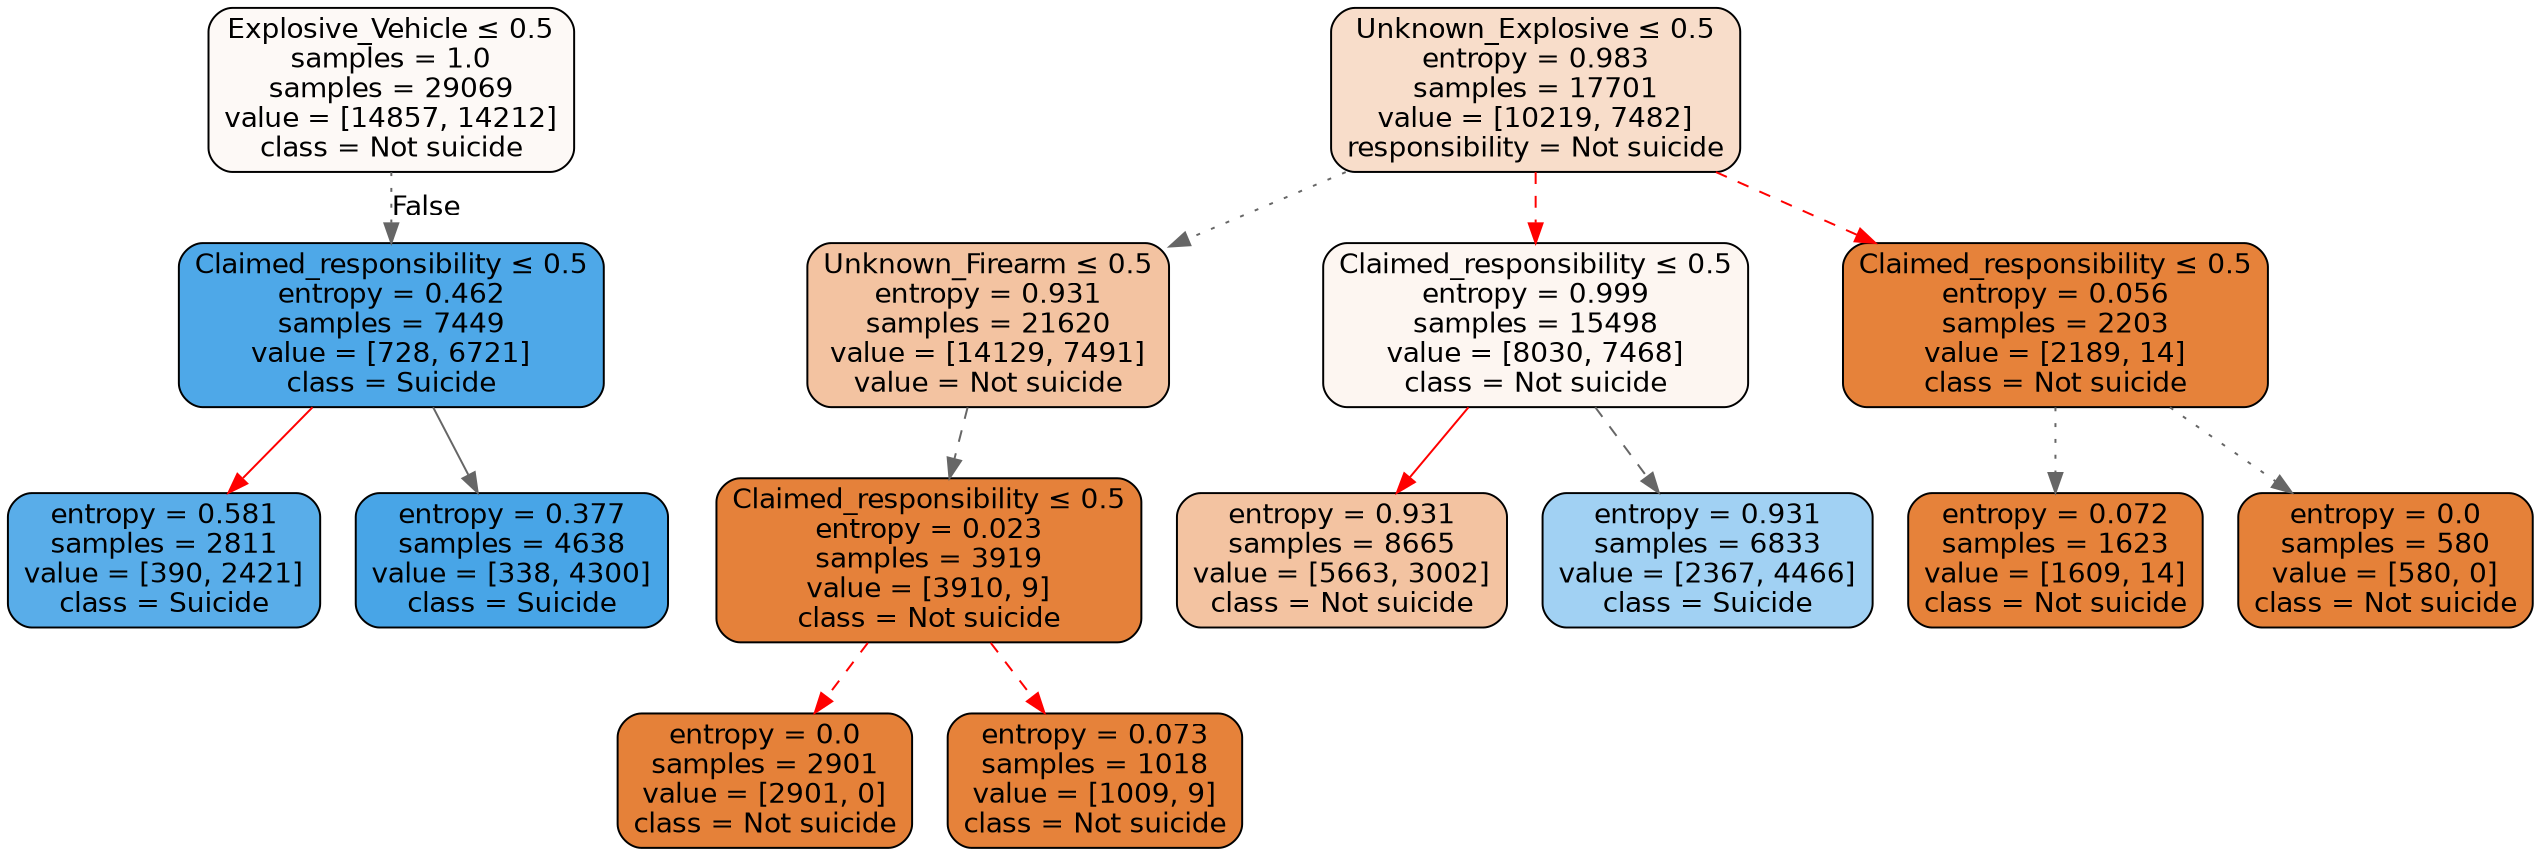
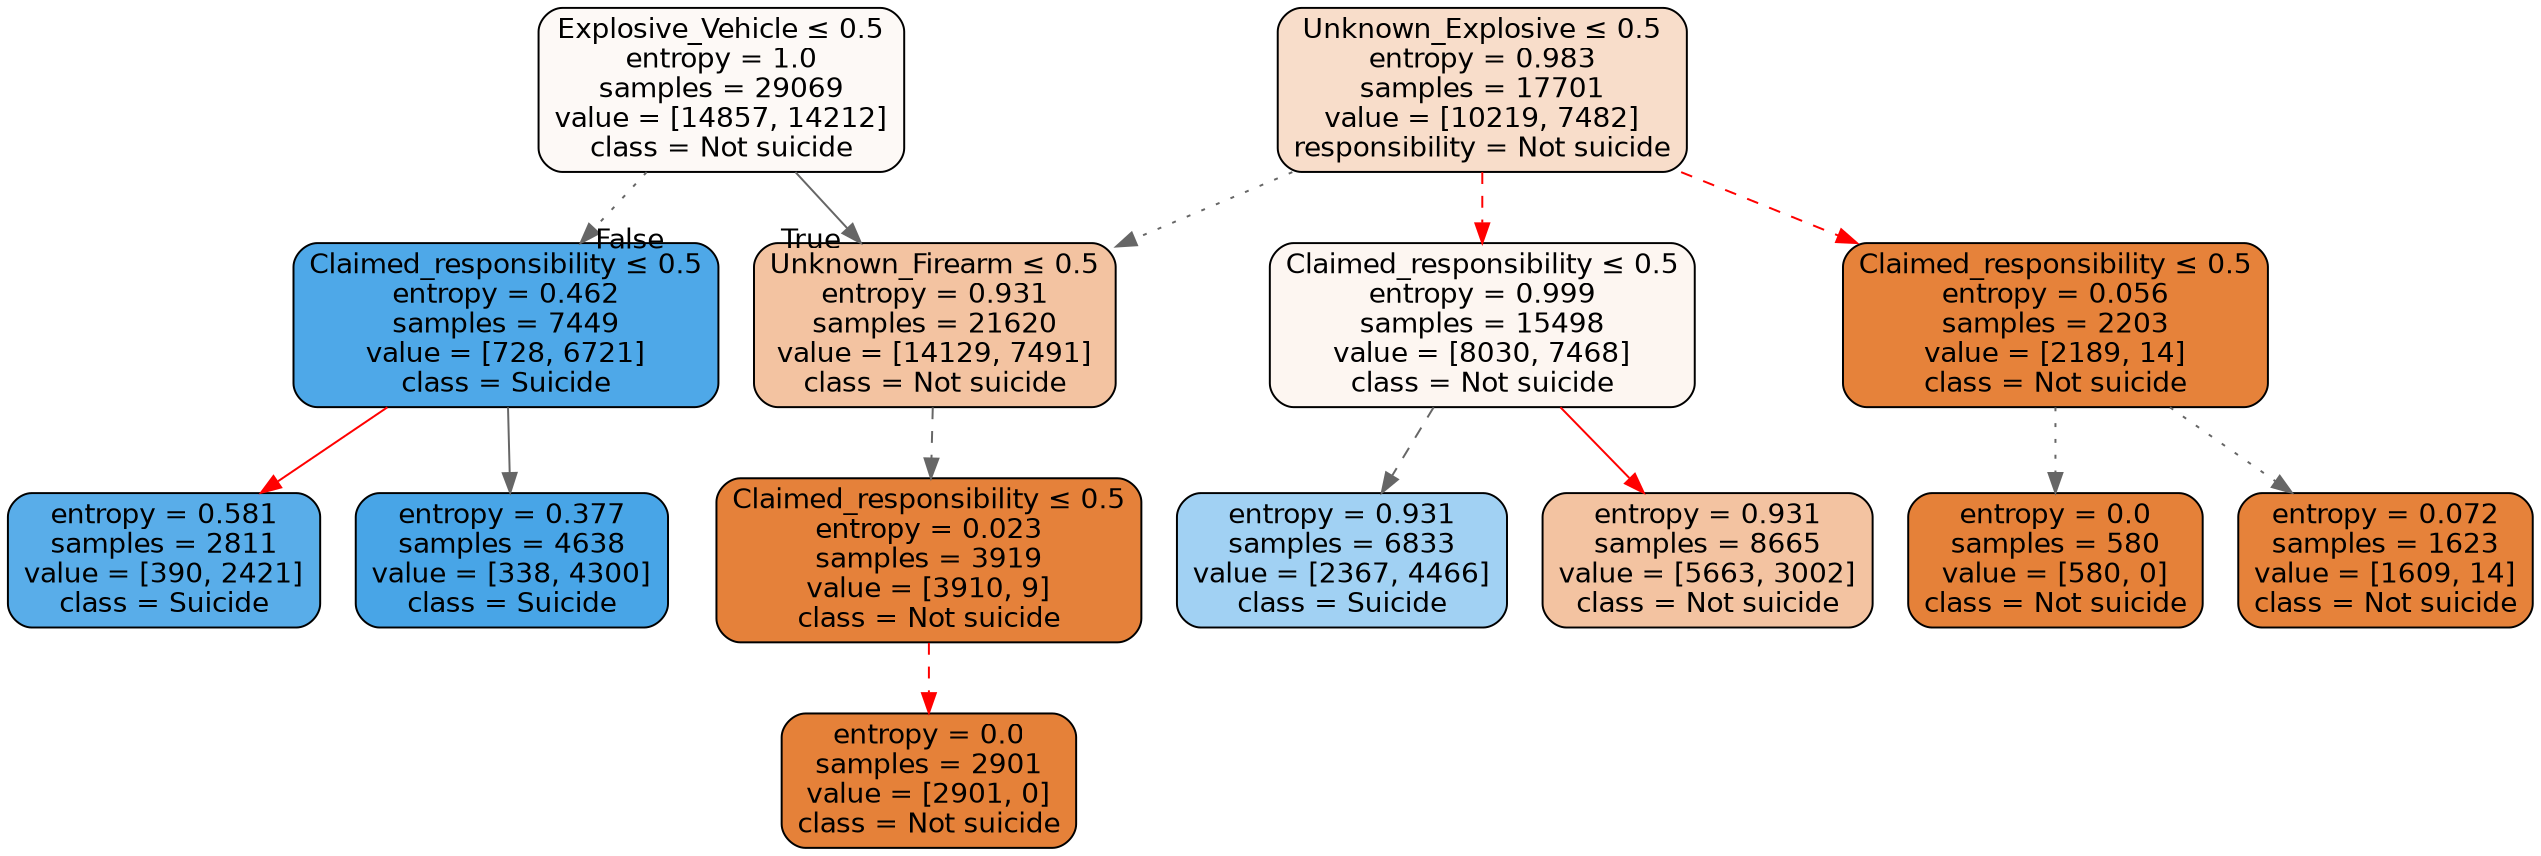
node "Explosive_Vehicle ≤ 0.5": text "samples = 1.0" -> "entropy = 1.0"
edge "Explosive_Vehicle ≤ 0.5" -> "Unknown_Firearm ≤ 0.5": added
node "Unknown_Firearm ≤ 0.5": text "value = Not suicide" -> "class = Not suicide"
node "entropy = 0.073": removed
